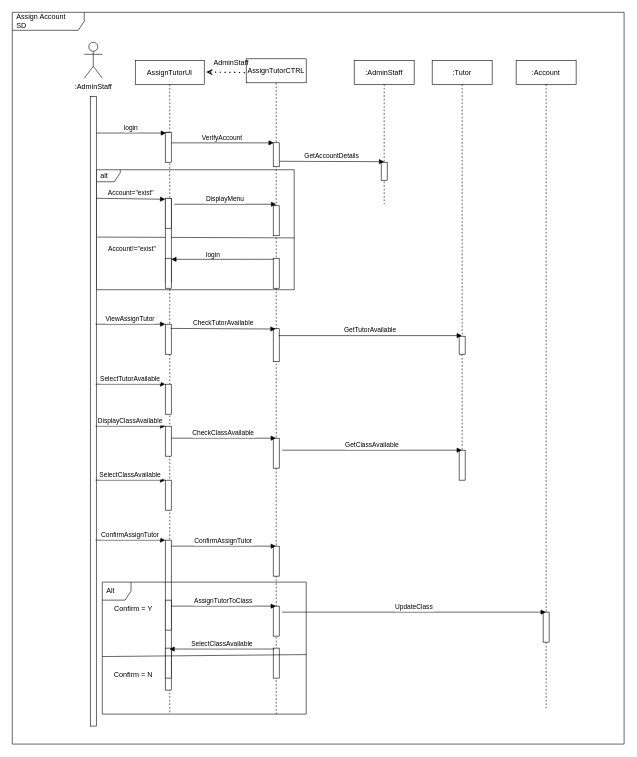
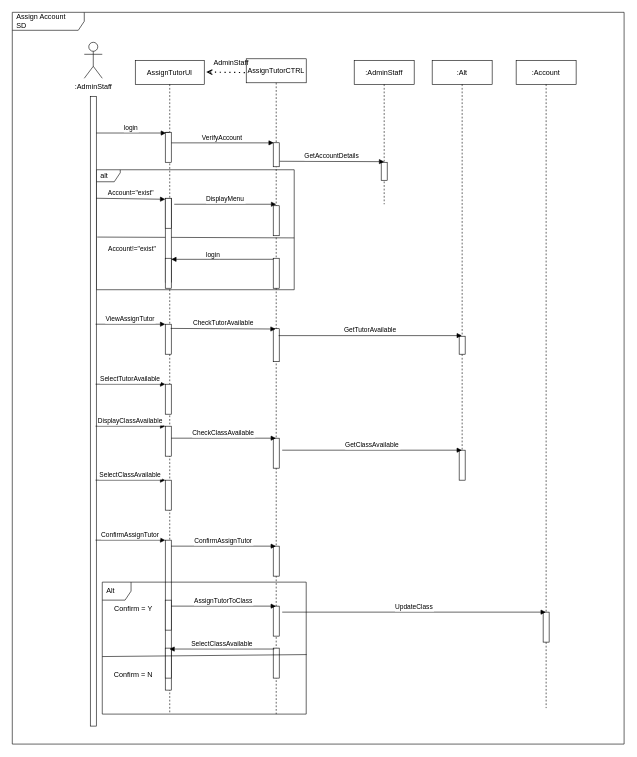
node ":Tutor": label ":Tutor" -> ":Alt"
